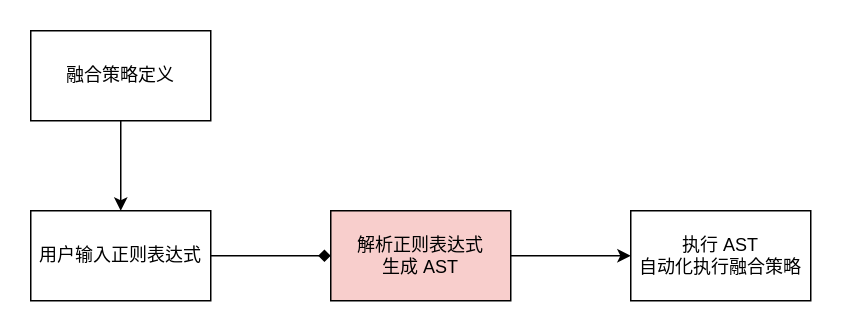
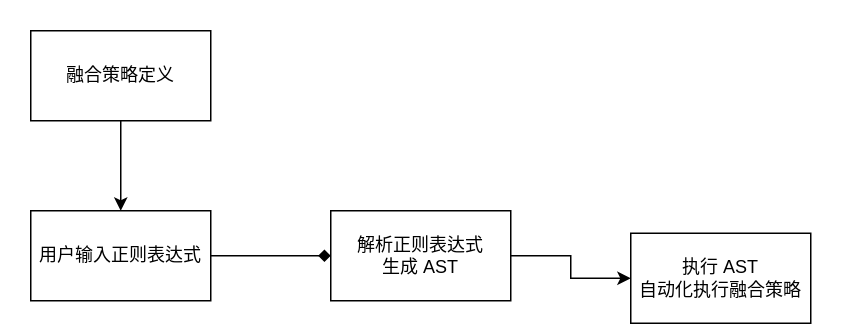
node "解析正则表达式 生成 AST": fillcolor #f8cecc -> #ffffff
node "执行 AST 自动化执行融合策略": moved (721, 256) -> (721, 278)
